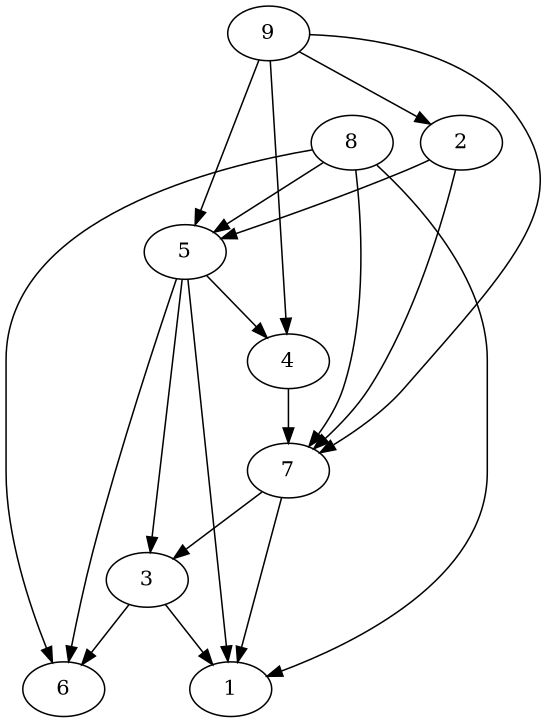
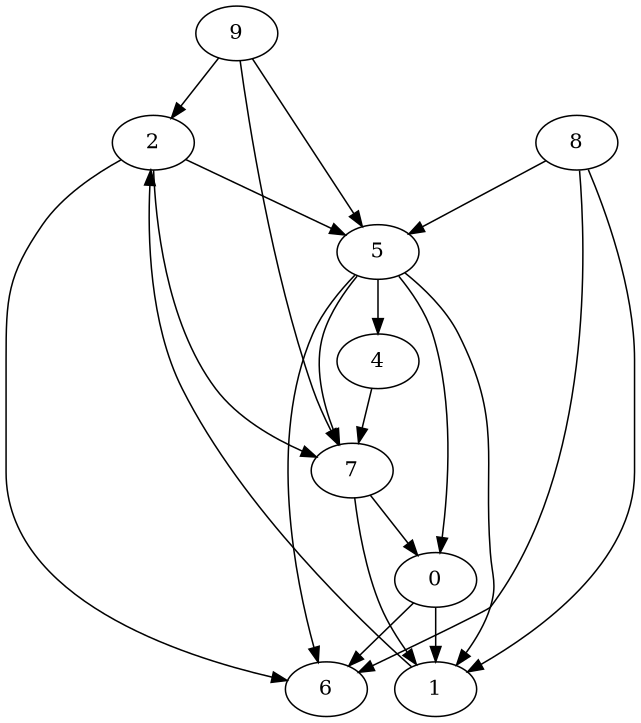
edge "9" -> "4": removed
edge "8" -> "7": now "5" -> "7"
edge "1" -> "2": added
edge "2" -> "6": added
node "3": label "3" -> "0"
